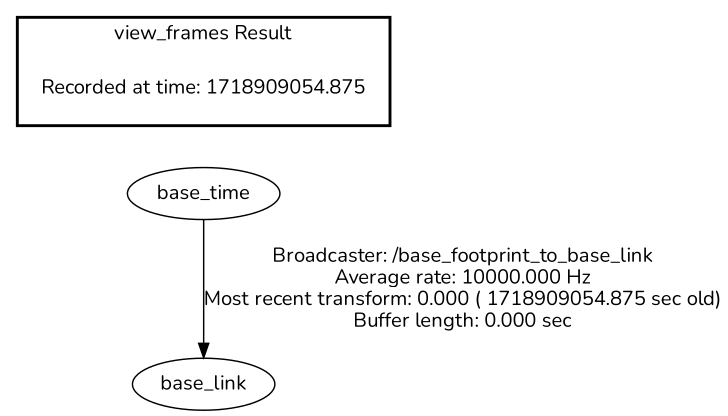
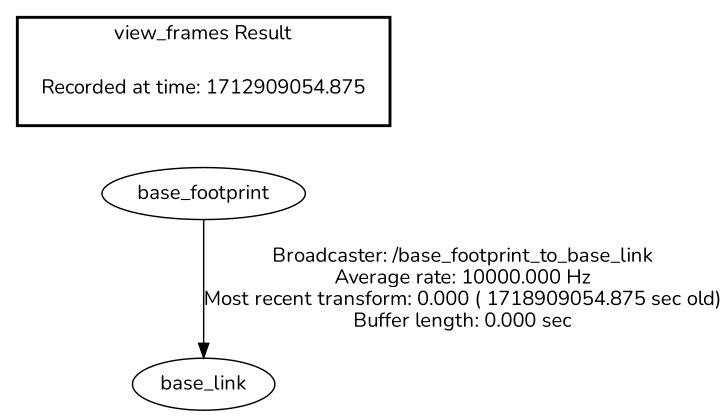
node "Recorded at time: 1718909054.875": label "Recorded at time: 1718909054.875" -> "Recorded at time: 1712909054.875"
node "base_time": label "base_time" -> "base_footprint"
